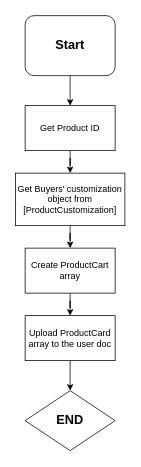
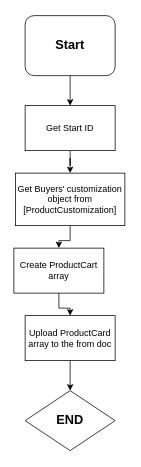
node "Get Product ID": label "Get Product ID" -> "Get Start ID"
node "Create ProductCart array": moved (70, 270) -> (59, 270)
node "Upload ProductCard array to the user doc": label "Upload ProductCard array to the user doc" -> "Upload ProductCard array to the from doc"
